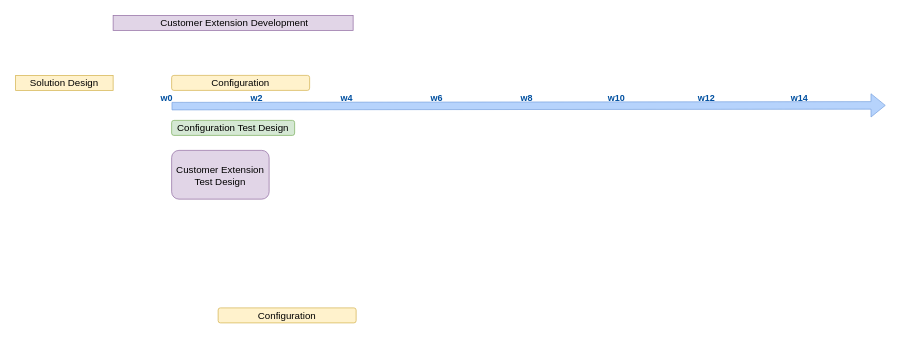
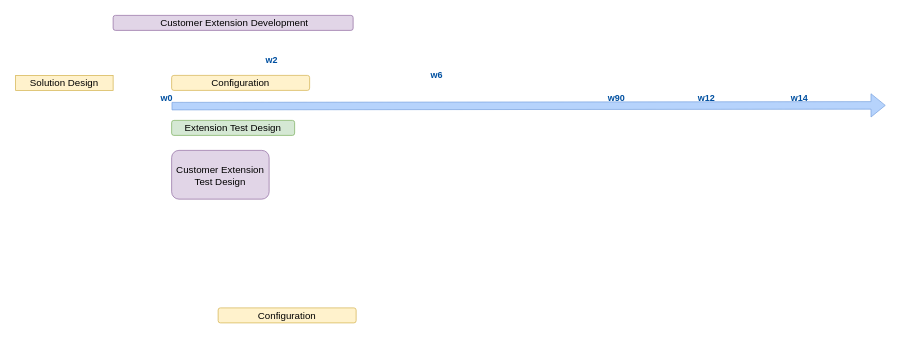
node "Customer Extension Development": shape rectangle -> rounded rectangle
node "w2": moved (256, 98) -> (271, 60)
node "w4": removed
node "w6": moved (436, 98) -> (436, 75)
node "w8": removed
node "w10": label "w10" -> "w90"
node "Configuration Test Design": label "Configuration Test Design" -> "Extension Test Design"
